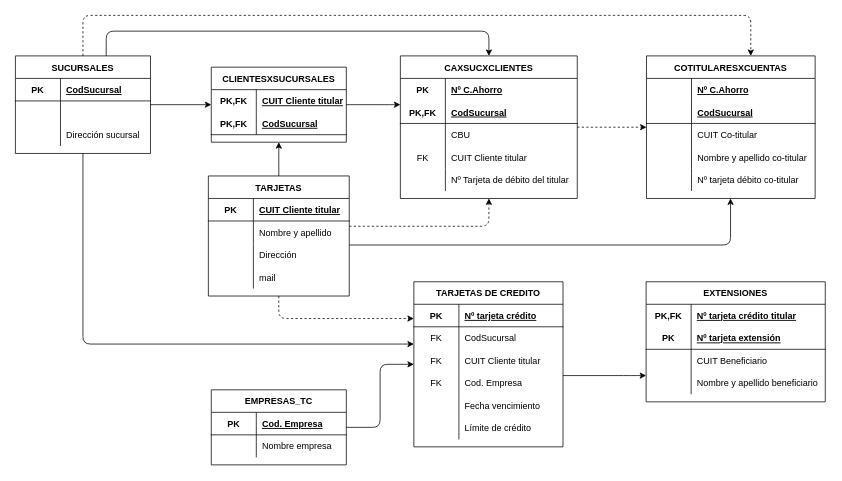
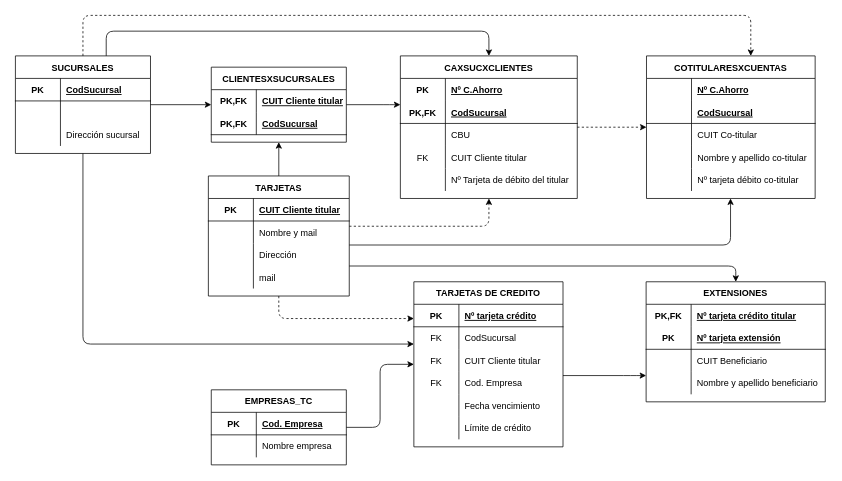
node "Nombre y apellido": label "Nombre y apellido" -> "Nombre y mail"
edge "TARJETAS" -> "EXTENSIONES": added
